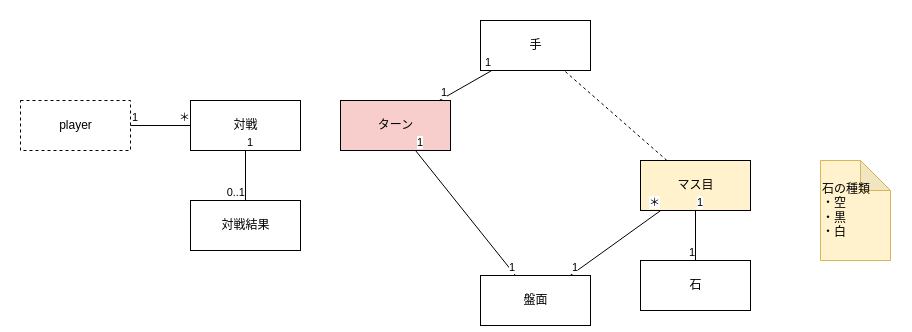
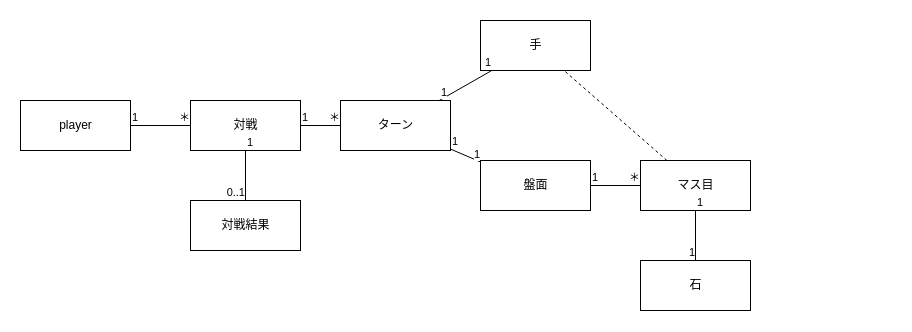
node "player": style dashed -> solid
edge "対戦" -- "ターン": added, labels "1", "＊"
node "ターン": fillcolor #f8cecc -> #ffffff
node "マス目": fillcolor #fff2cc -> #ffffff
node "石の種類 ・空 ・黒 ・白": removed
node "盤面": moved (536, 301) -> (536, 186)
